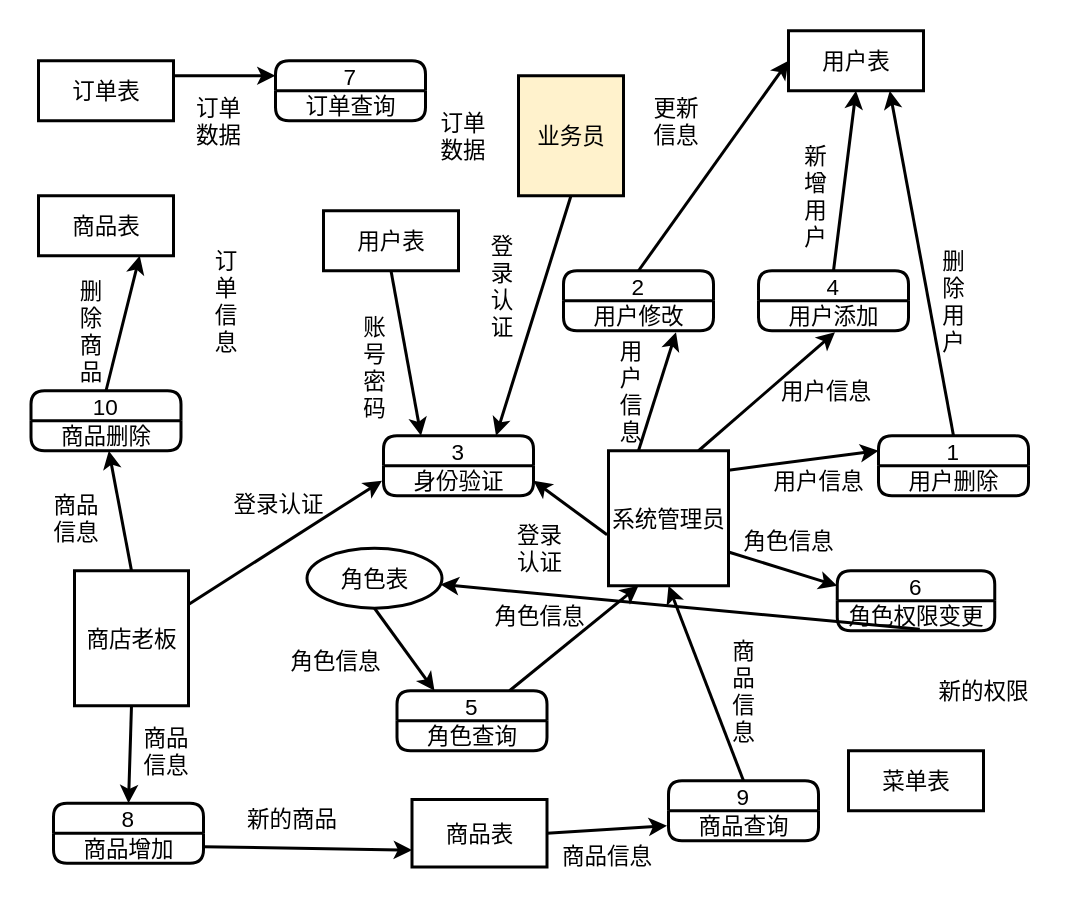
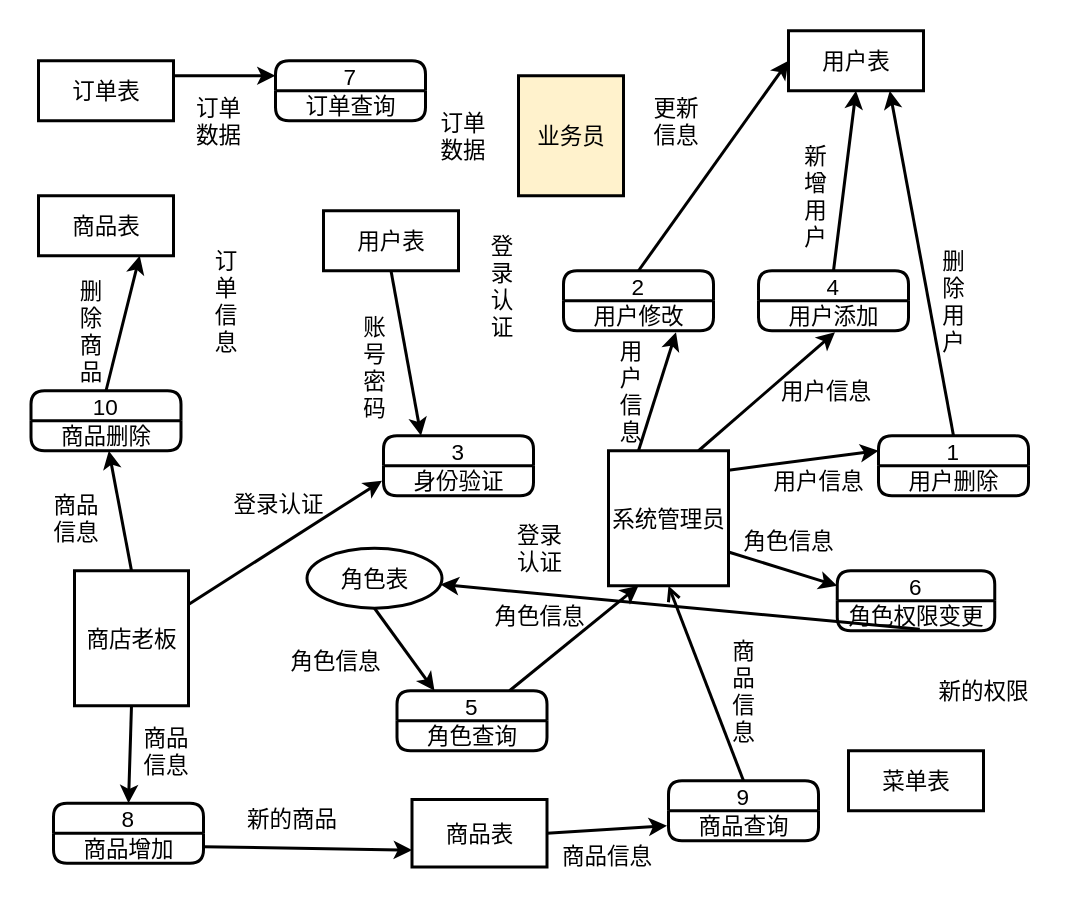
edge "业务员" -> "3": removed
edge "系统管理员" -> "3": removed
edge "9" -> "系统管理员": arrowhead classic -> open
